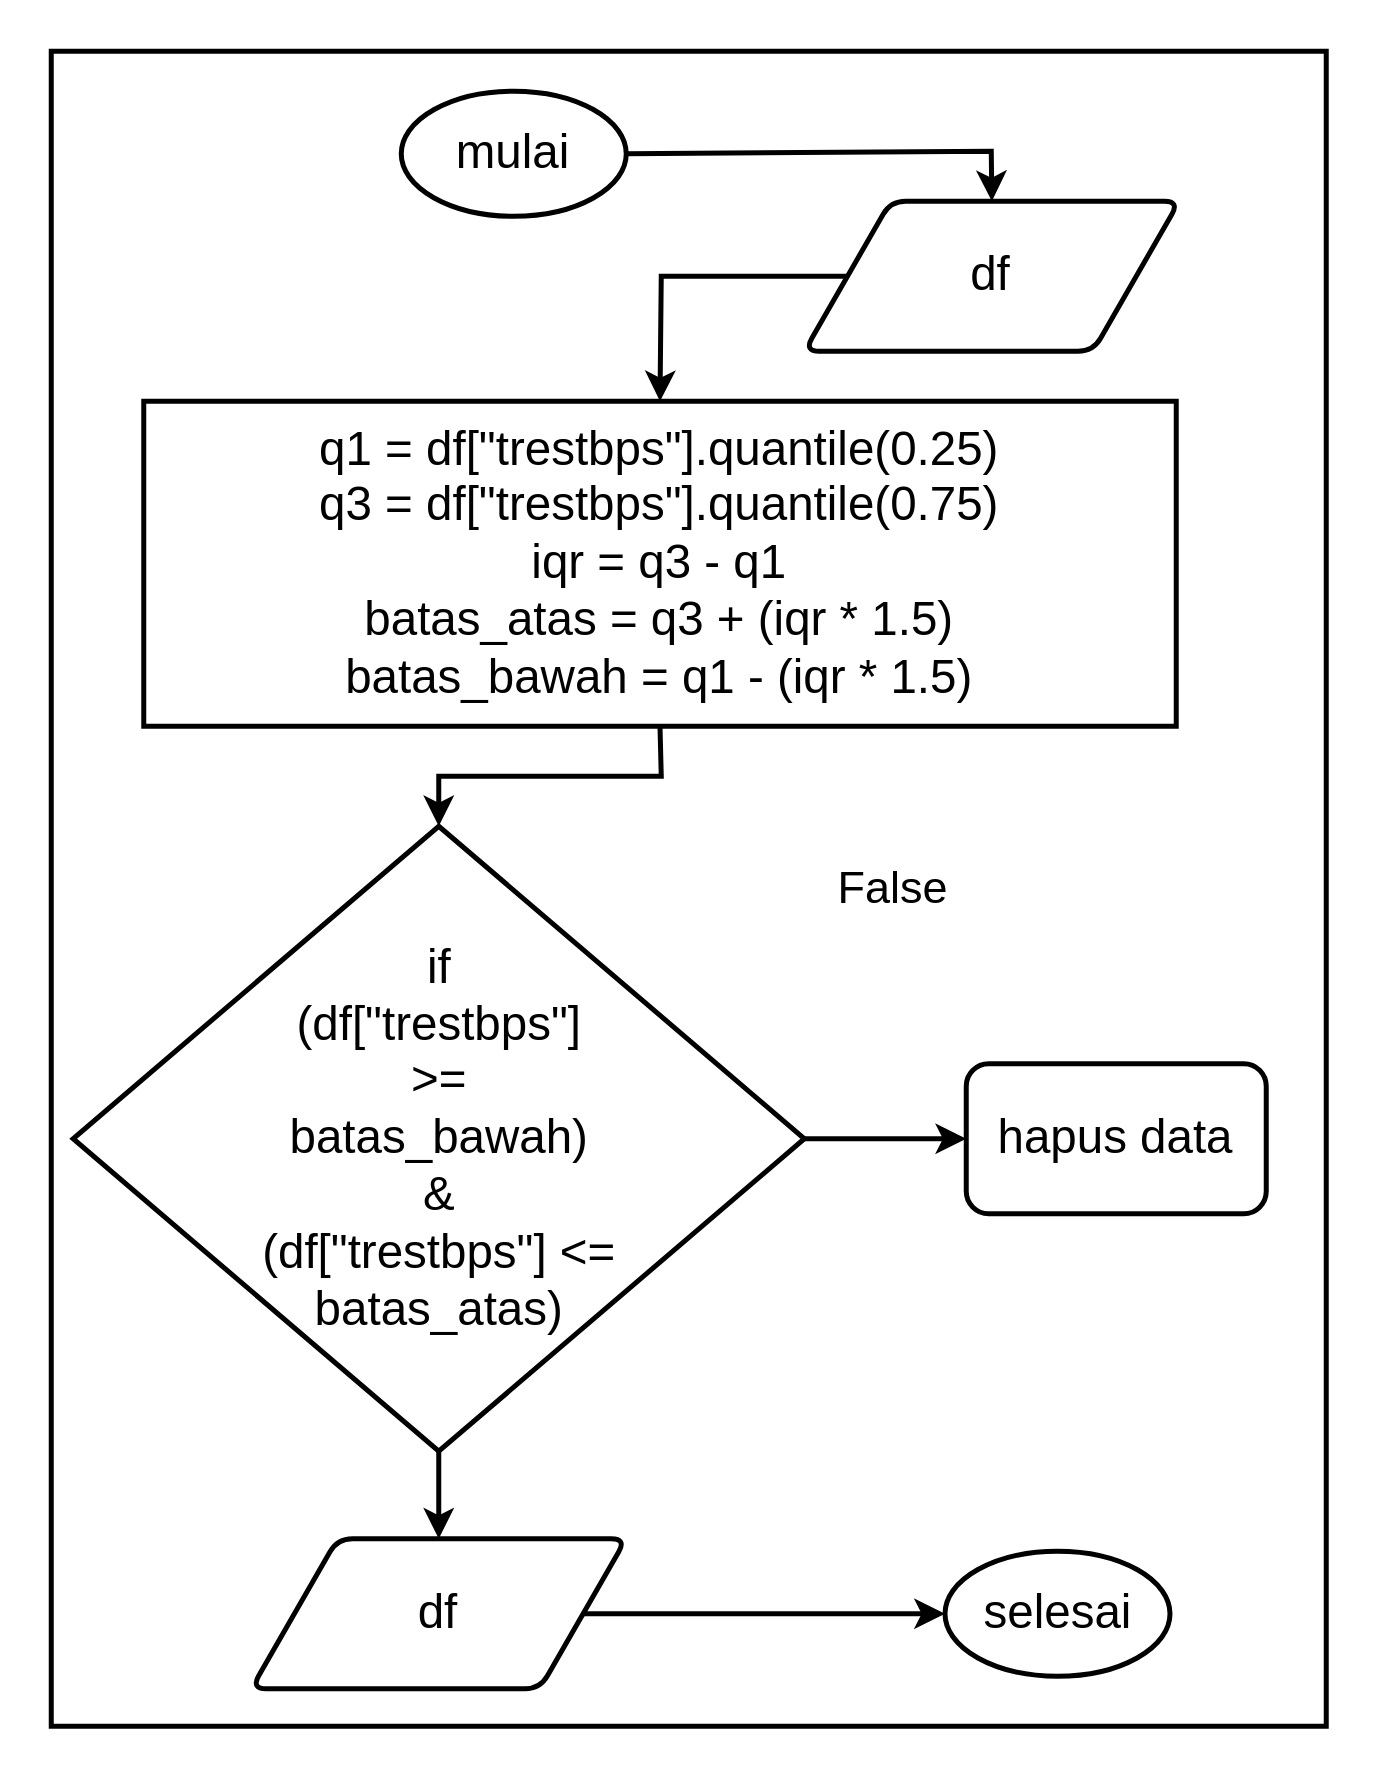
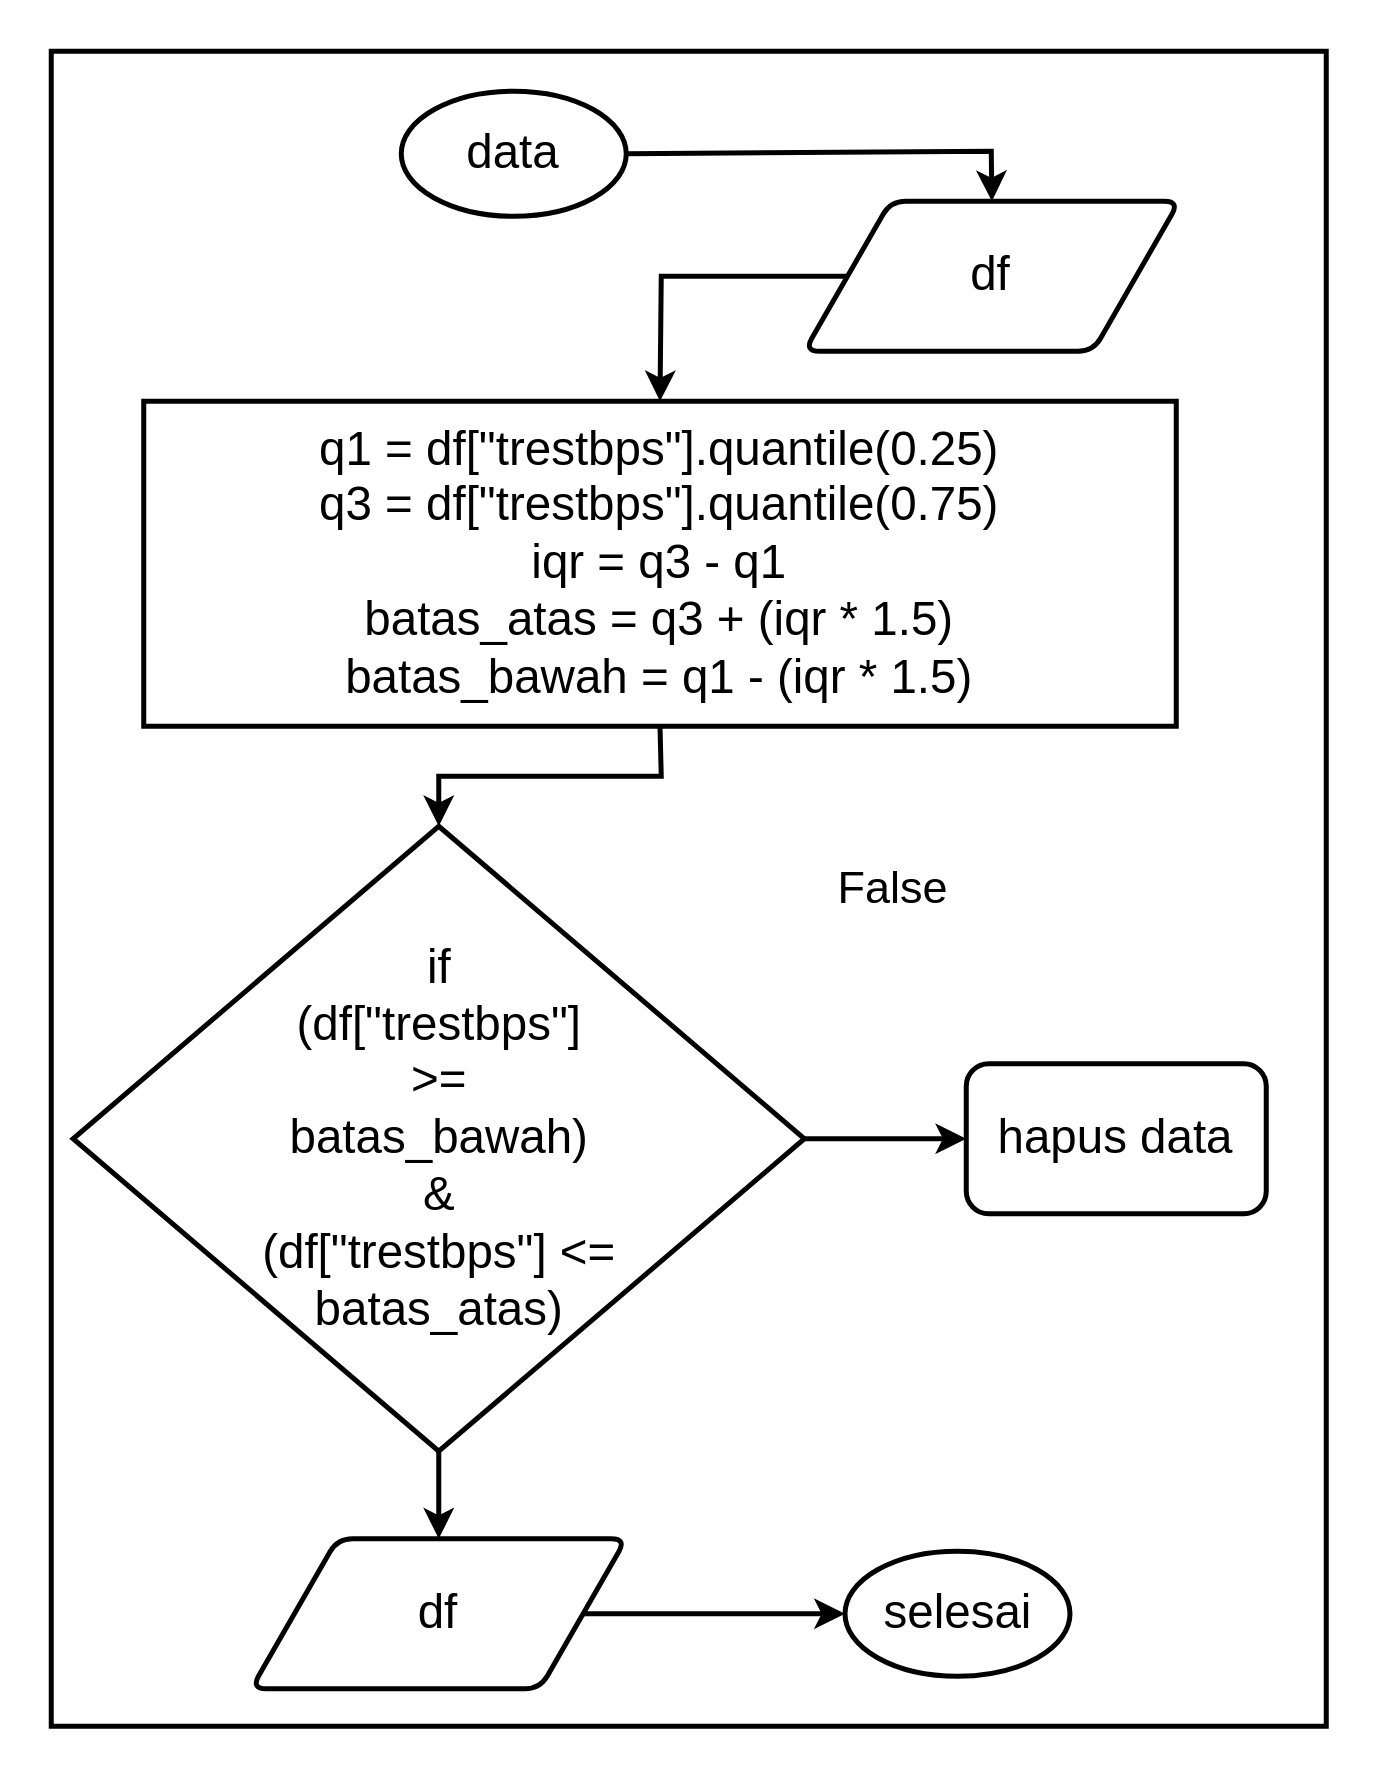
node "mulai": label "mulai" -> "data"
node "selesai": moved (1058, 1614) -> (958, 1614)
